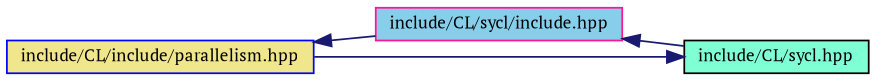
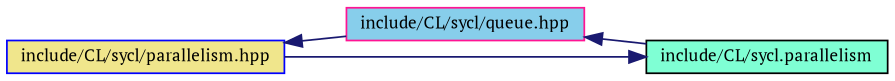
node "include/CL/sycl/include.hpp": label "include/CL/sycl/include.hpp" -> "include/CL/sycl/queue.hpp"
node "include/CL/include/parallelism.hpp": label "include/CL/include/parallelism.hpp" -> "include/CL/sycl/parallelism.hpp"
node "include/CL/sycl.hpp": label "include/CL/sycl.hpp" -> "include/CL/sycl.parallelism"
